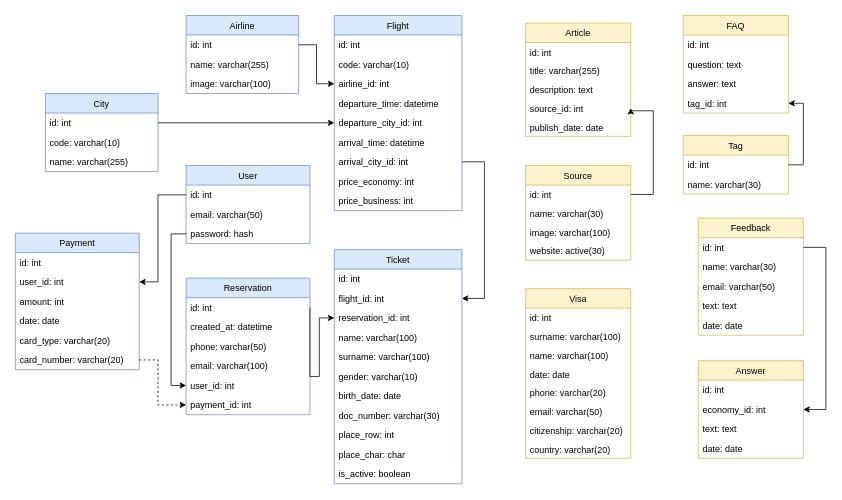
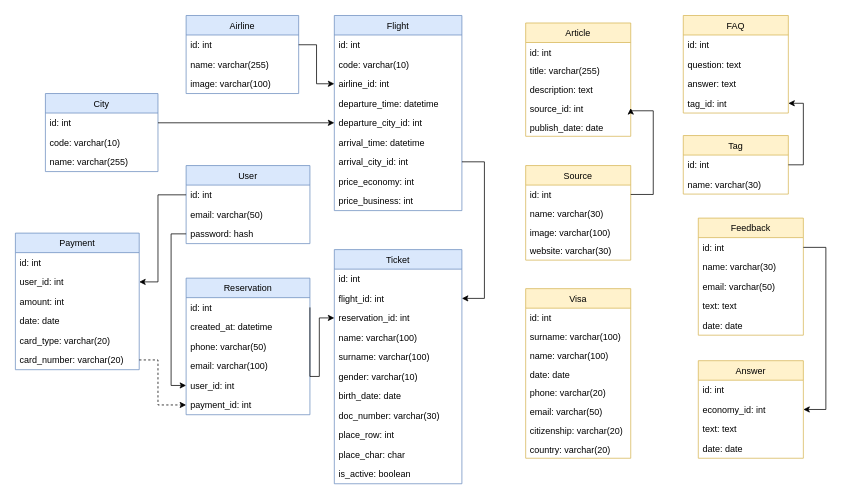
node "website: active(30)": label "website: active(30)" -> "website: varchar(30)"
